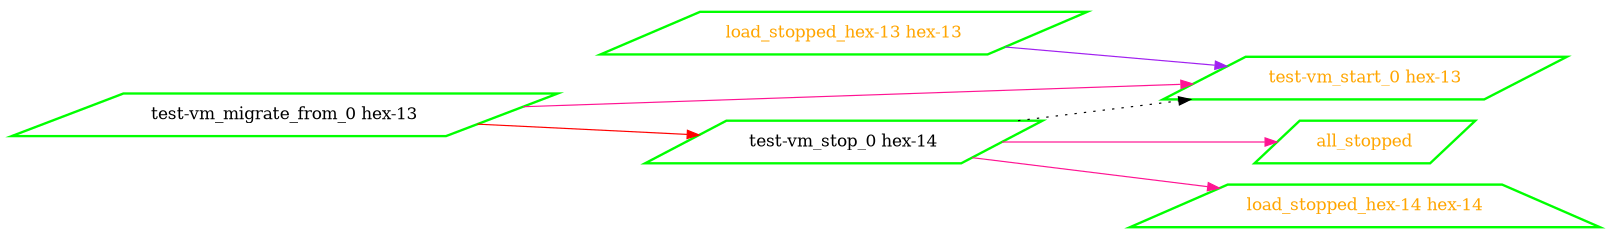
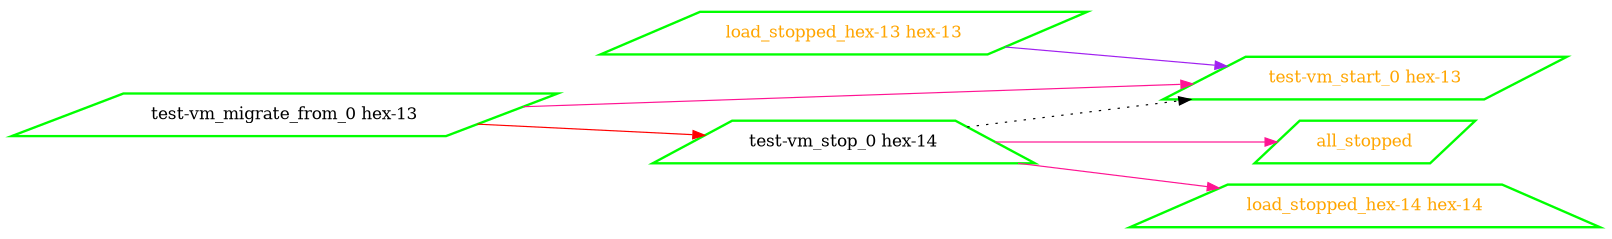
node "test-vm_stop_0 hex-14": shape parallelogram -> trapezium
